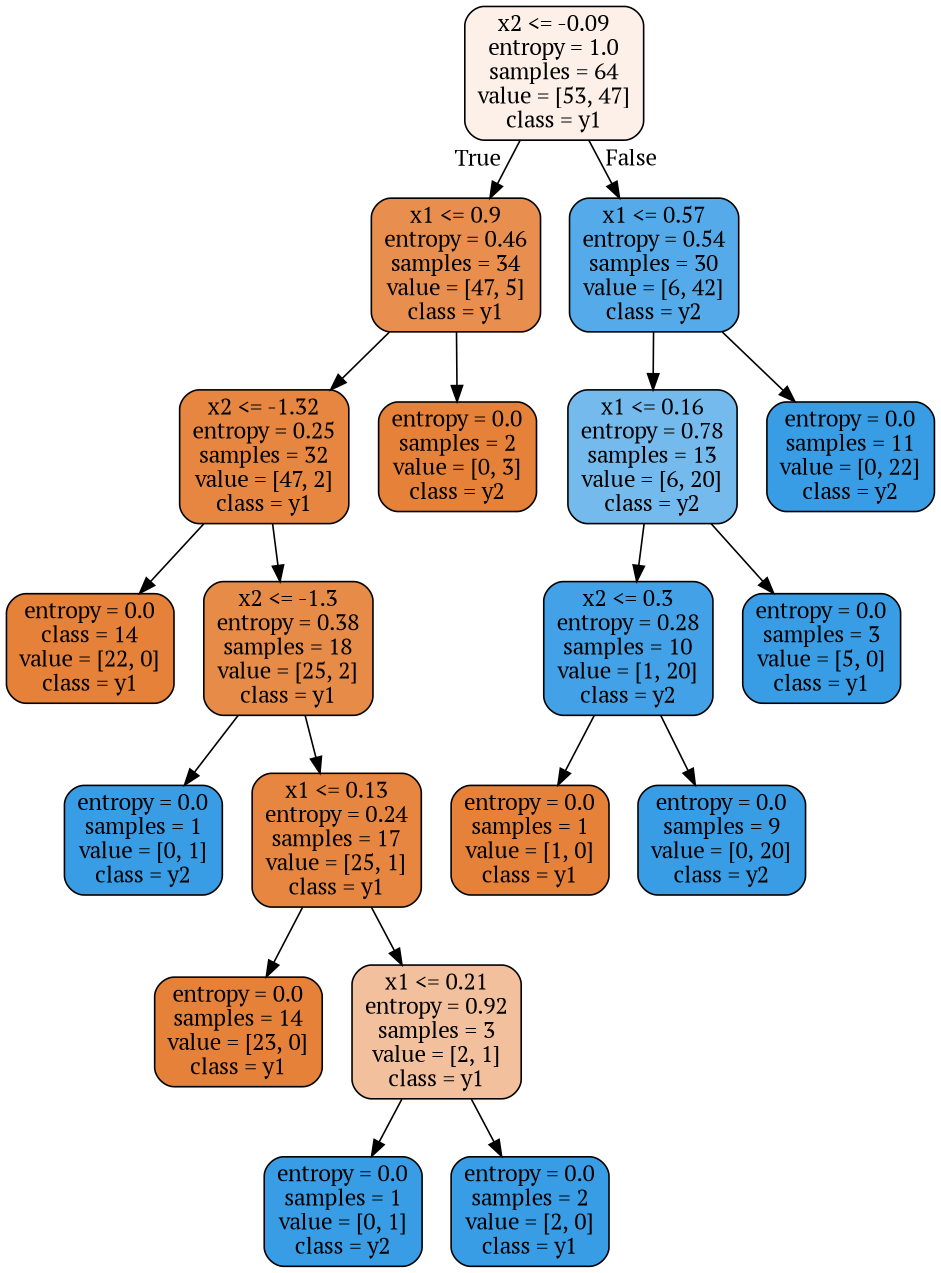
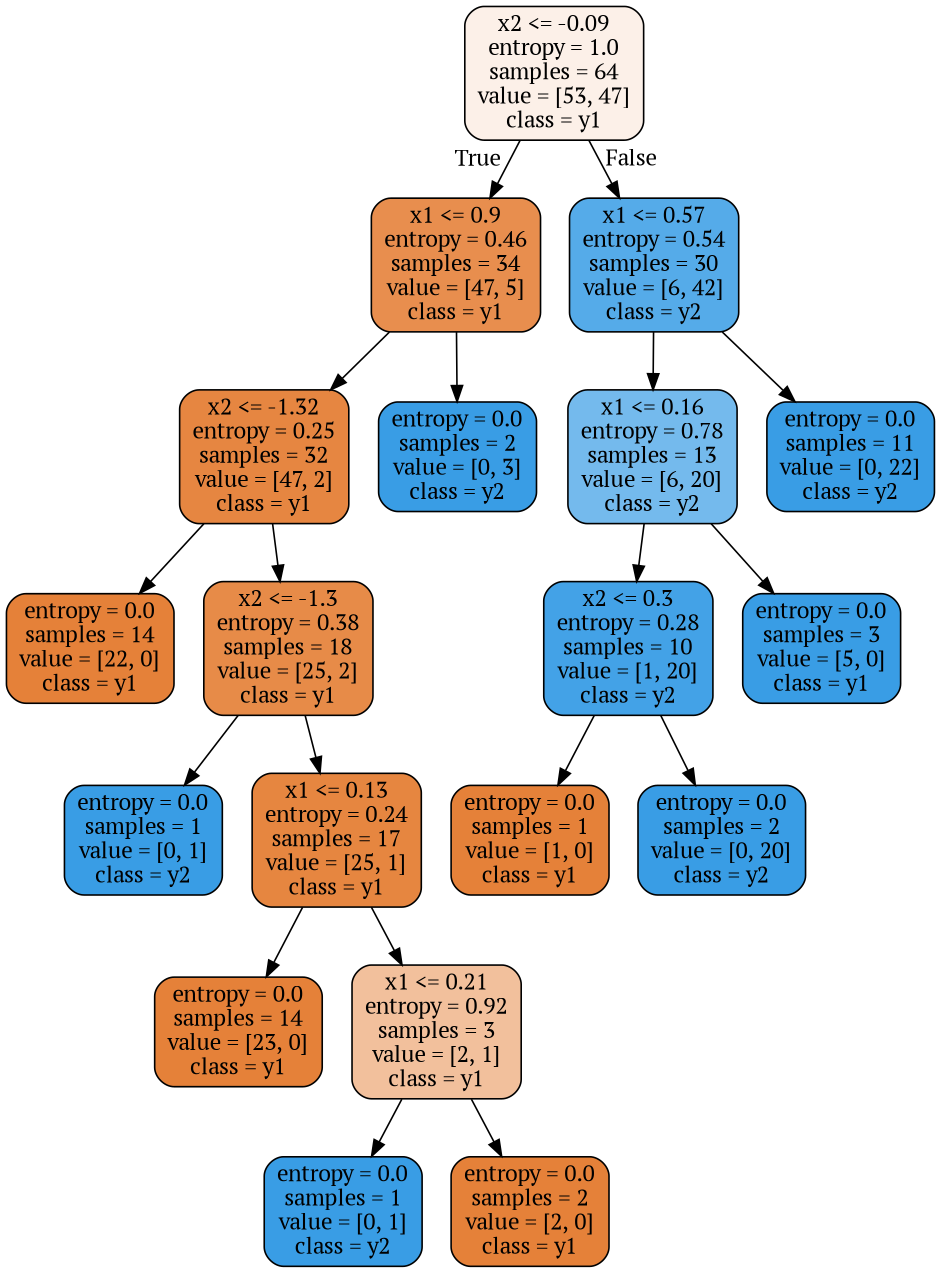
node "entropy = 0.0 samples = 2 value = [0, 3] class = y2": fillcolor #e58139ff -> #399de5ff
node "entropy = 0.0 class = 14 value = [22, 0] class = y1": label "entropy = 0.0 class = 14 value = [22, 0] class = y1" -> "entropy = 0.0 samples = 14 value = [22, 0] class = y1"
node "entropy = 0.0 samples = 9 value = [0, 20] class = y2": label "entropy = 0.0 samples = 9 value = [0, 20] class = y2" -> "entropy = 0.0 samples = 2 value = [0, 20] class = y2"
node "entropy = 0.0 samples = 2 value = [2, 0] class = y1": fillcolor #399de5ff -> #e58139ff
